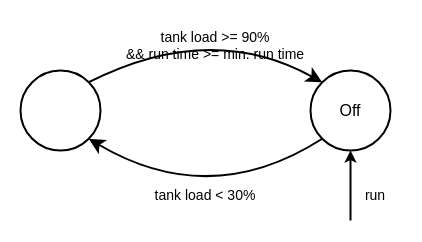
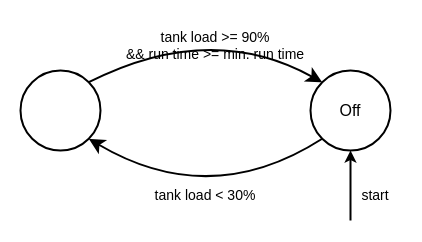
node "run": label "run" -> "start"
